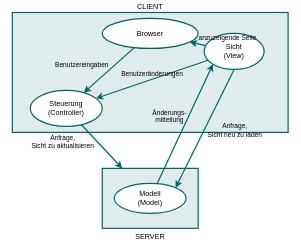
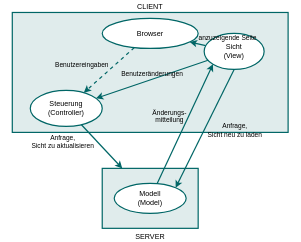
edge "Browser" -> "Steuerung (Controller)": style solid -> dashed
